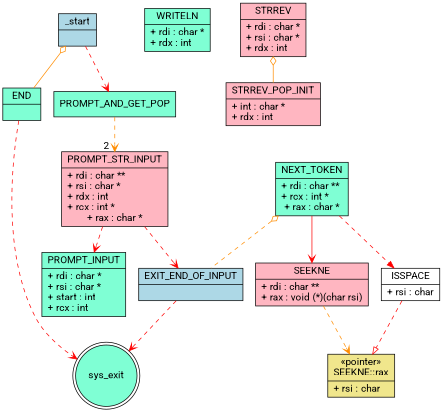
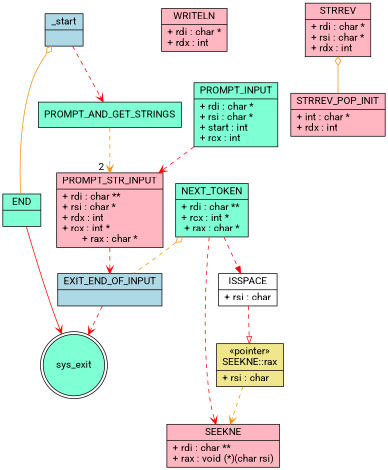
node "WRITELN": fillcolor aquamarine -> lightpink
node "PROMPT_AND_GET_POP": label "PROMPT_AND_GET_POP" -> "PROMPT_AND_GET_STRINGS"
edge "PROMPT_STR_INPUT" -> "PROMPT_INPUT": reversed
edge "NEXT_TOKEN" -> "SEEKNE": style solid -> dashed
edge "END" -> "sys_exit": style dashed -> solid
edge "SEEKNE" -> "SEEKNE::rax": reversed
